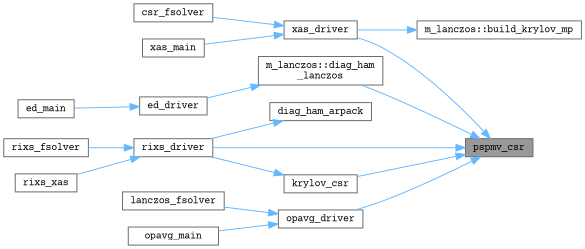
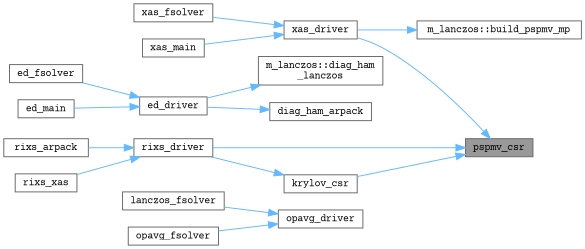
node "csr_fsolver": label "csr_fsolver" -> "xas_fsolver"
node "m_lanczos::build_krylov_mp": label "m_lanczos::build_krylov_mp" -> "m_lanczos::build_pspmv_mp"
node "ed_fsolver": added
edge "m_lanczos::diag_ham _lanczos" -> "pspmv_csr": removed
edge "rixs_driver" -> "diag_ham_arpack": now "ed_driver" -> "diag_ham_arpack"
node "rixs_fsolver": label "rixs_fsolver" -> "rixs_arpack"
edge "opavg_driver" -> "pspmv_csr": removed
node "opavg_main": label "opavg_main" -> "opavg_fsolver"
